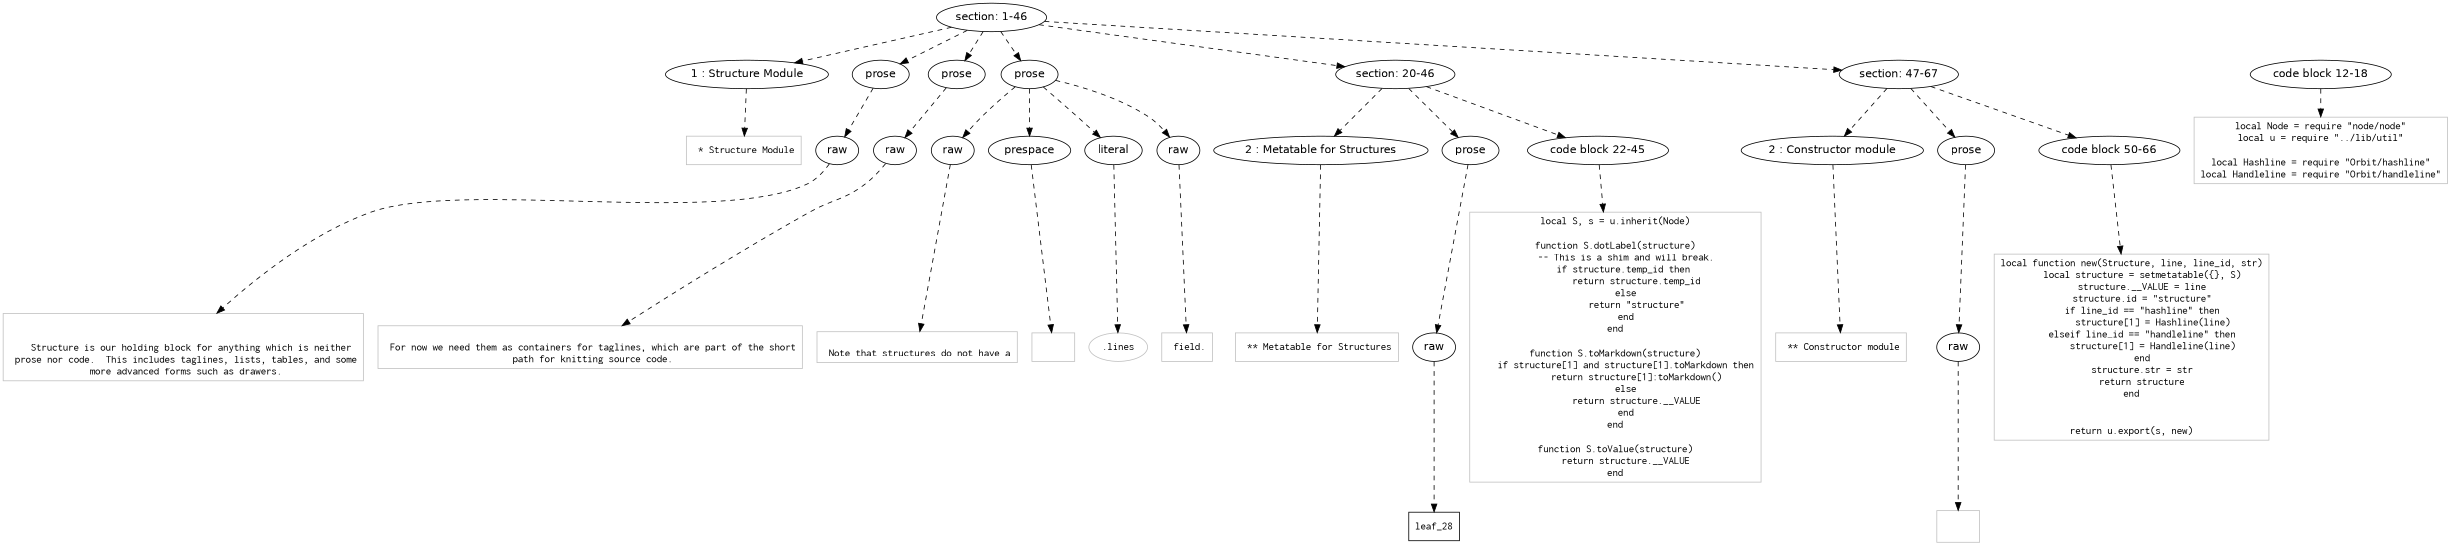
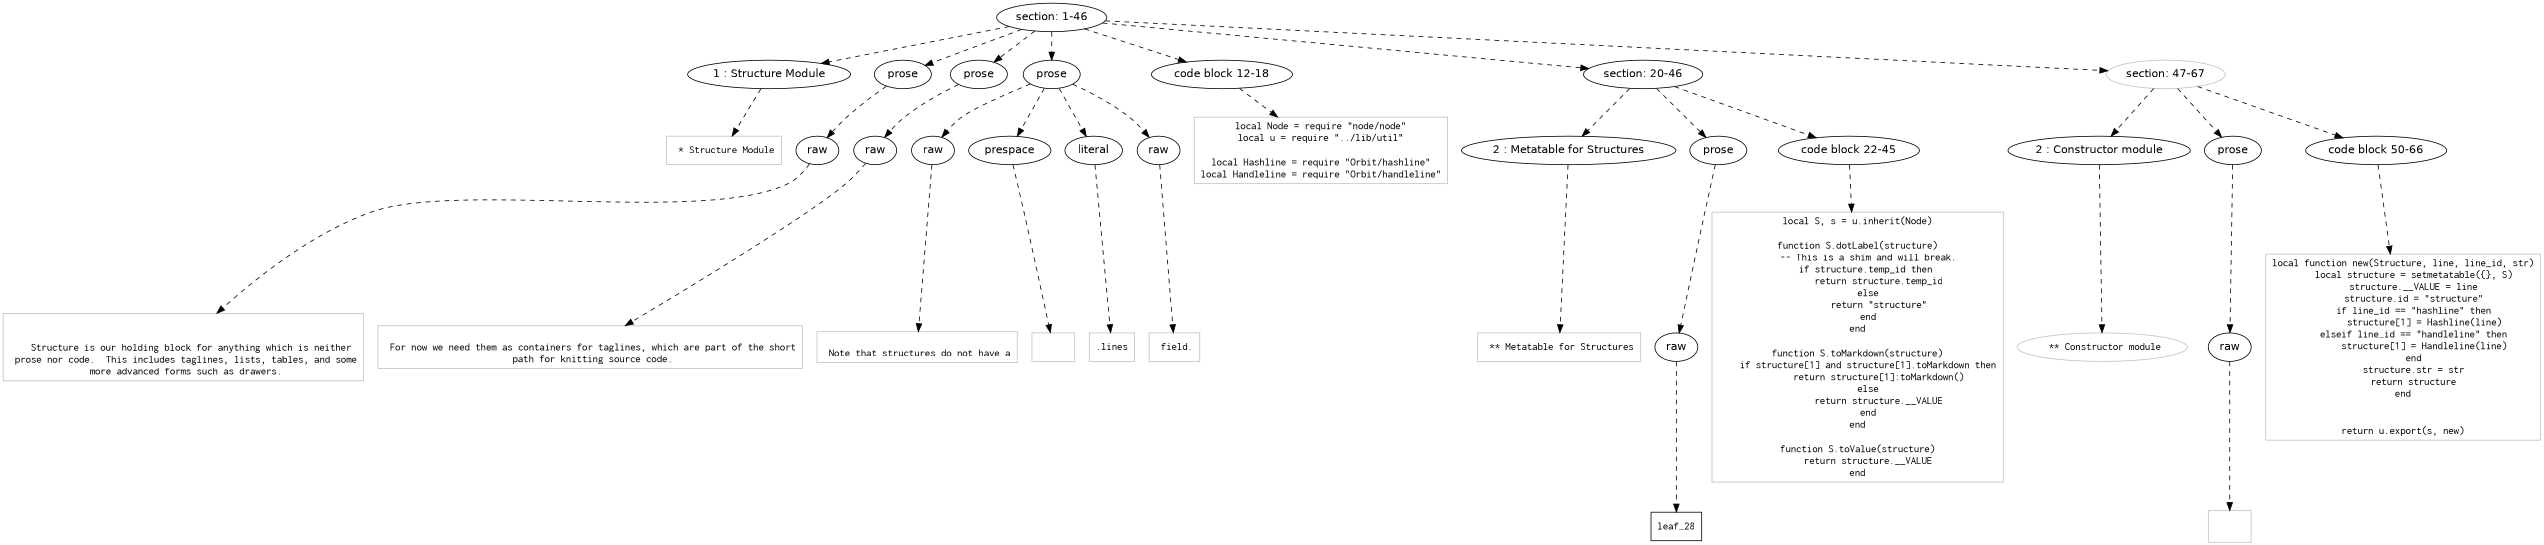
edge "section: 1-46" -> "code block 12-18": added
node "section: 47-67": color black -> Gray
node ".lines": shape ellipse -> box
node "** Constructor module": shape box -> ellipse
